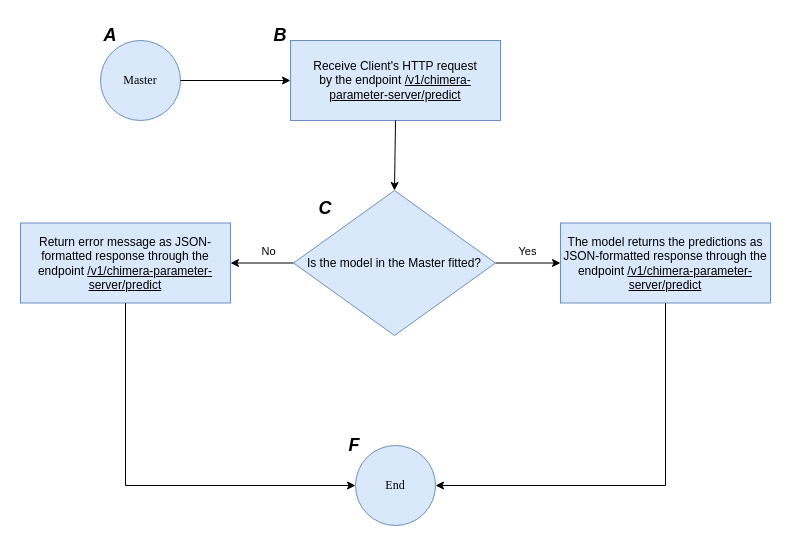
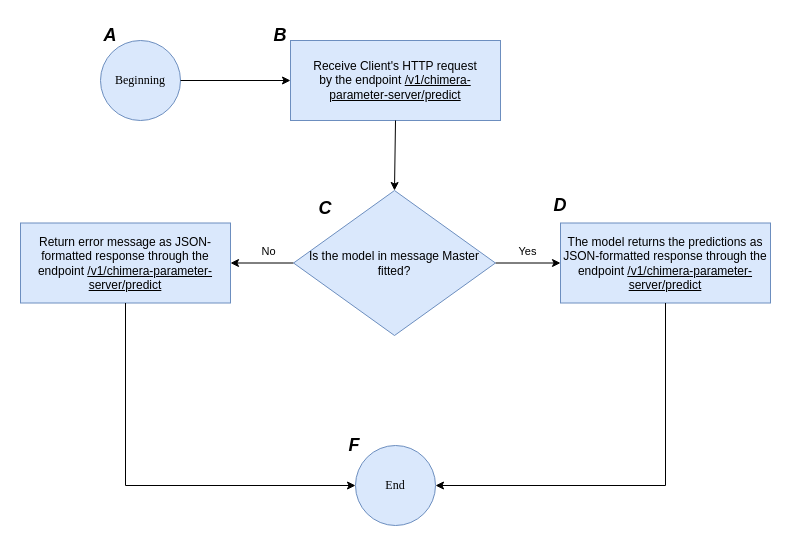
node "Master": label "Master" -> "Beginning"
node "D": added
node "Is the model in the Master fitted?": label "Is the model in the Master fitted?" -> "Is the model in message Master fitted?"
